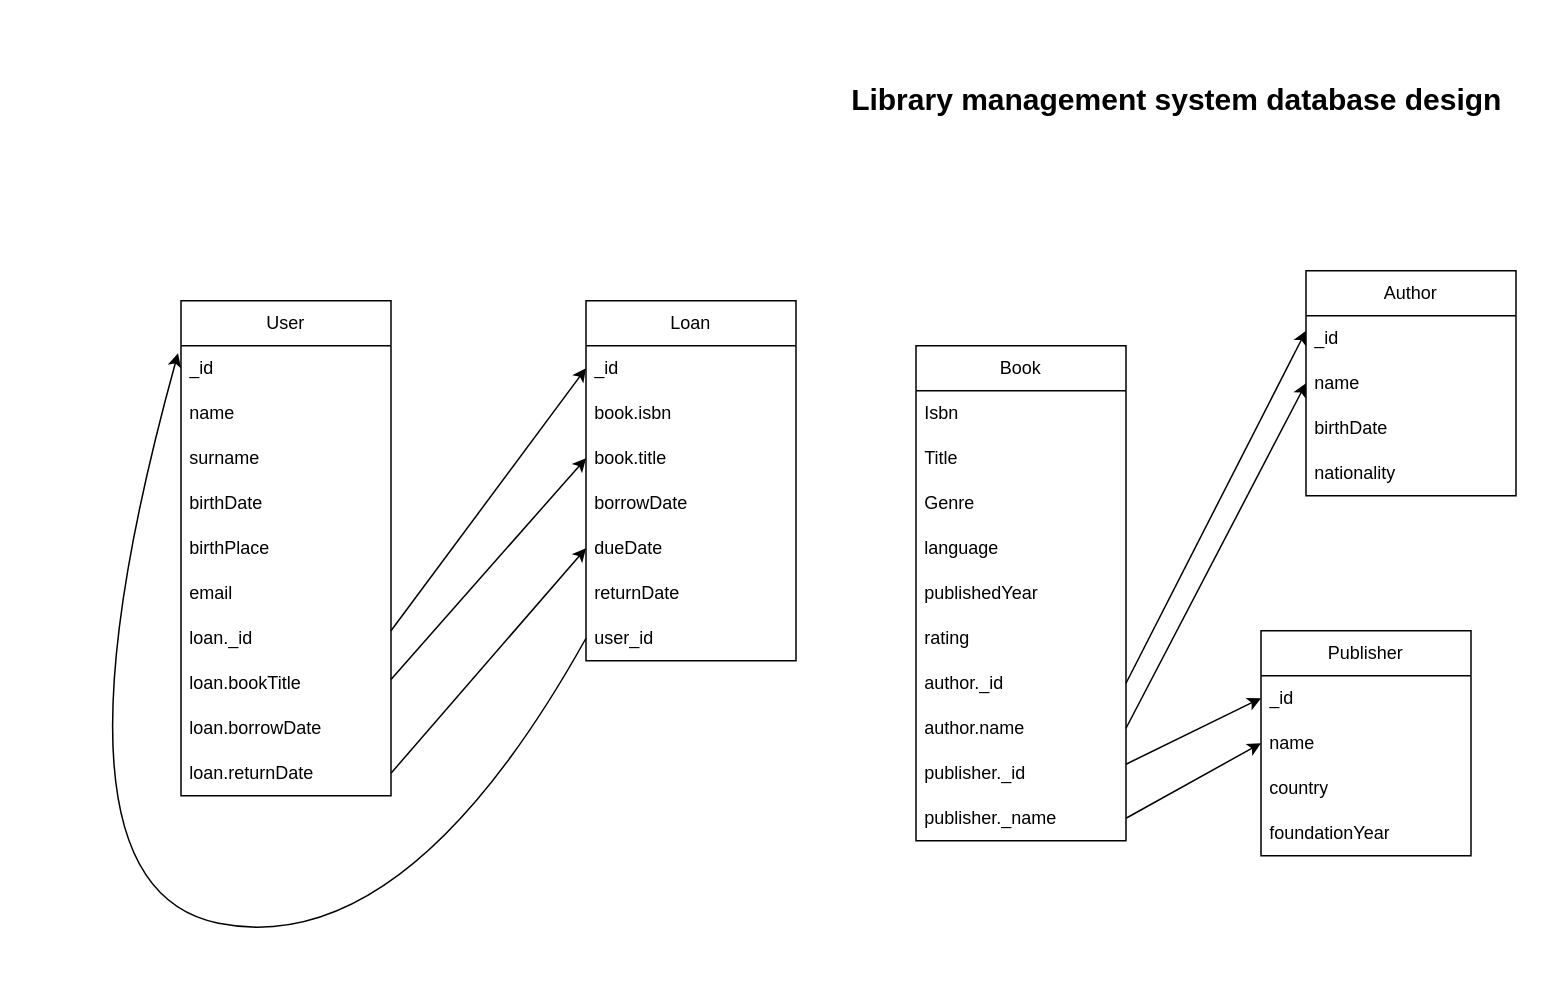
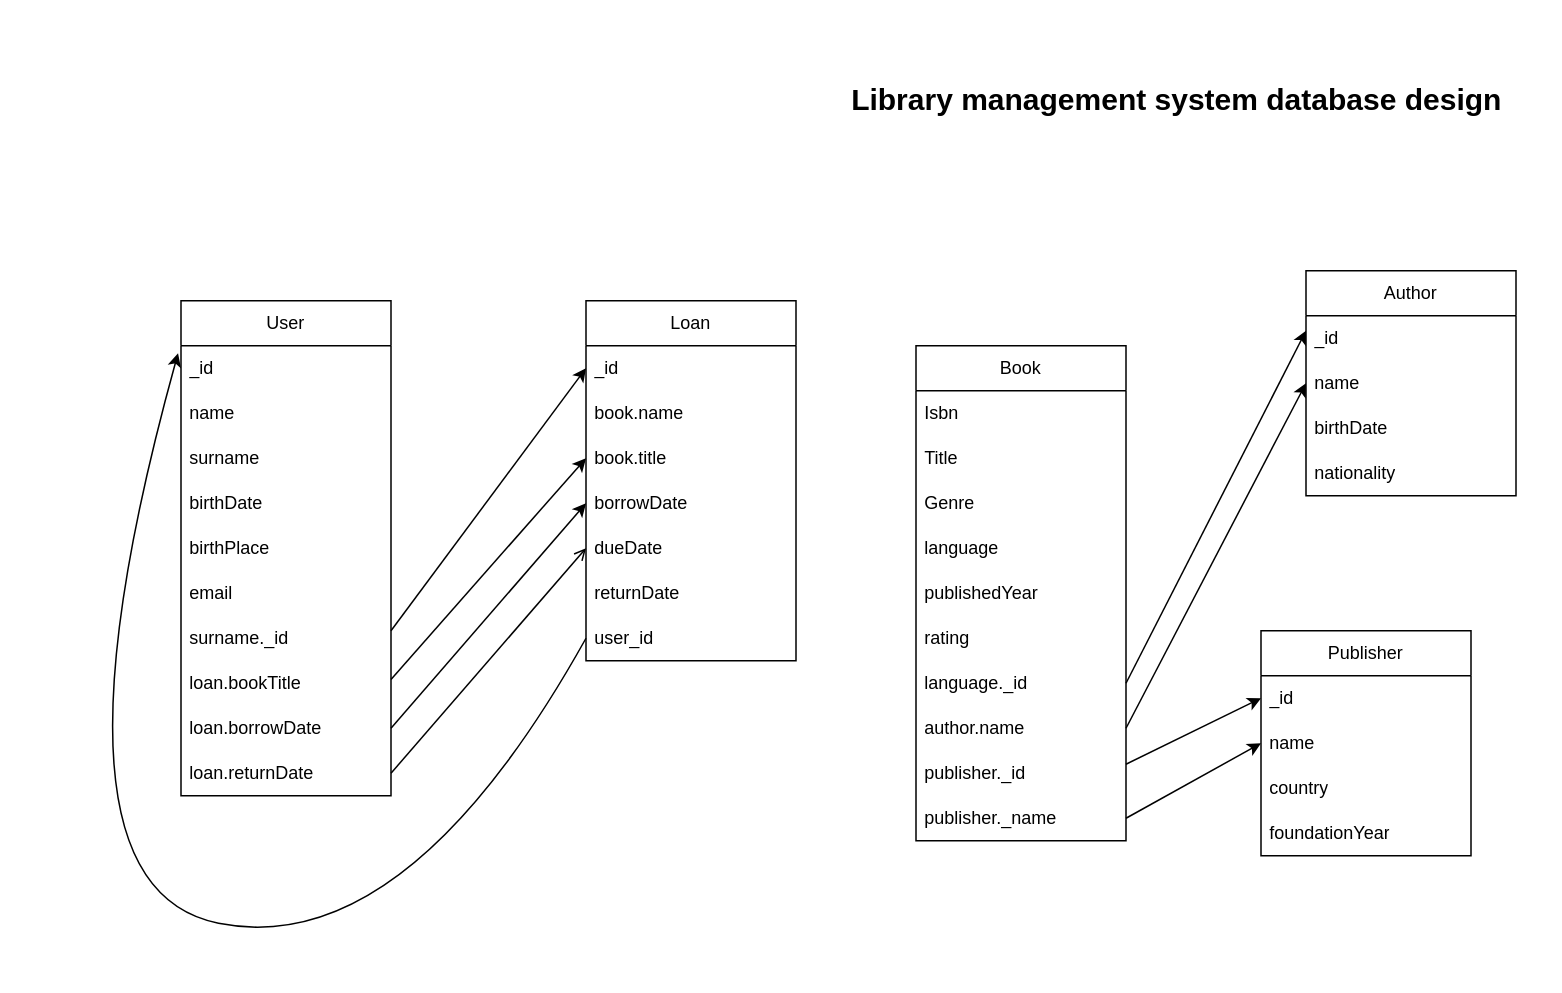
node "book.isbn": label "book.isbn" -> "book.name"
edge "loan.returnDate" -> "dueDate": arrowhead classic -> open
edge "loan.borrowDate" -> "borrowDate": added
node "loan._id": label "loan._id" -> "surname._id"
node "author._id": label "author._id" -> "language._id"
